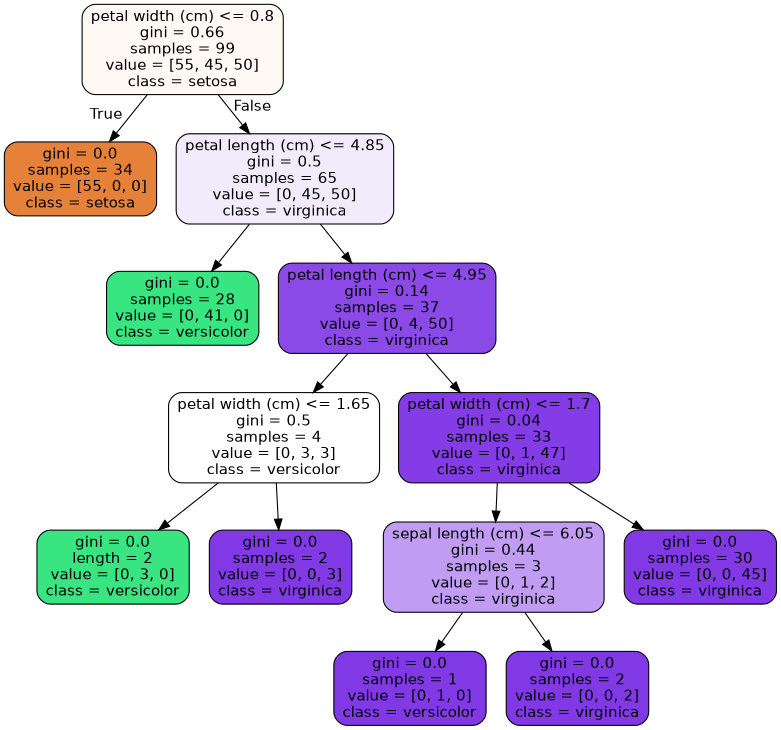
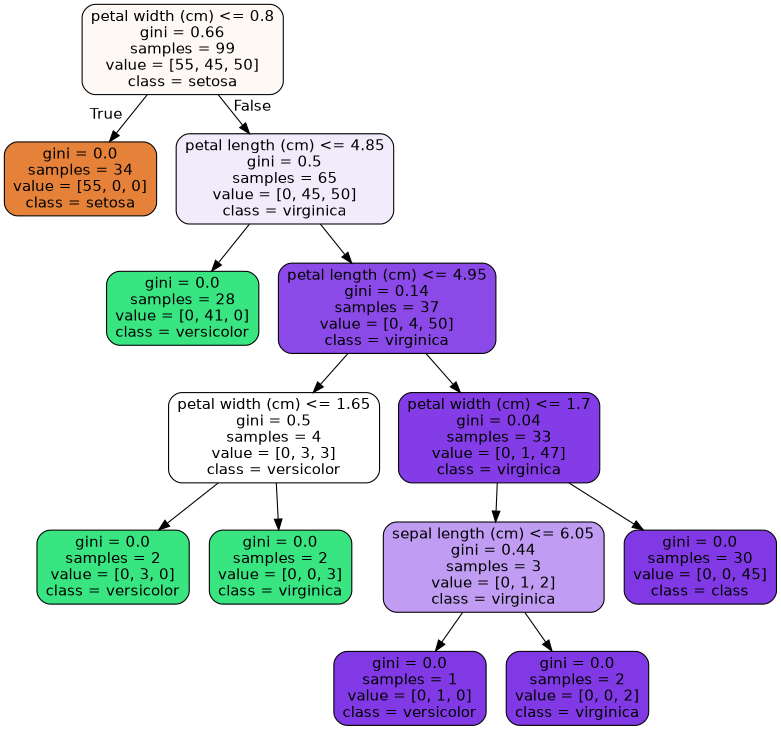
node "gini = 0.0 length = 2 value = [0, 3, 0] class = versicolor": label "gini = 0.0 length = 2 value = [0, 3, 0] class = versicolor" -> "gini = 0.0 samples = 2 value = [0, 3, 0] class = versicolor"
node "gini = 0.0 samples = 2 value = [0, 0, 3] class = virginica": fillcolor #8139e5 -> #39e581
node "gini = 0.0 samples = 30 value = [0, 0, 45] class = virginica": label "gini = 0.0 samples = 30 value = [0, 0, 45] class = virginica" -> "gini = 0.0 samples = 30 value = [0, 0, 45] class = class"
